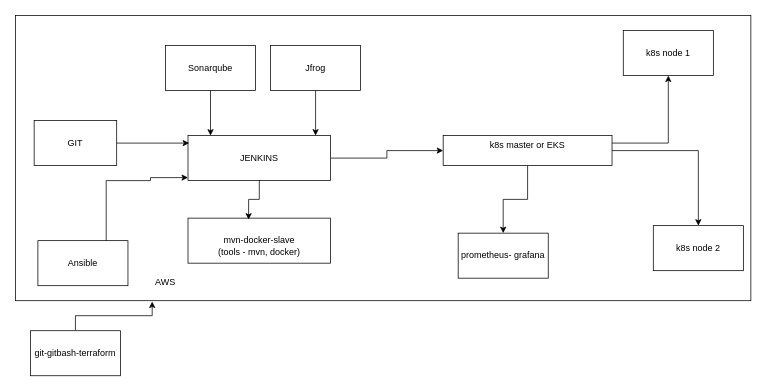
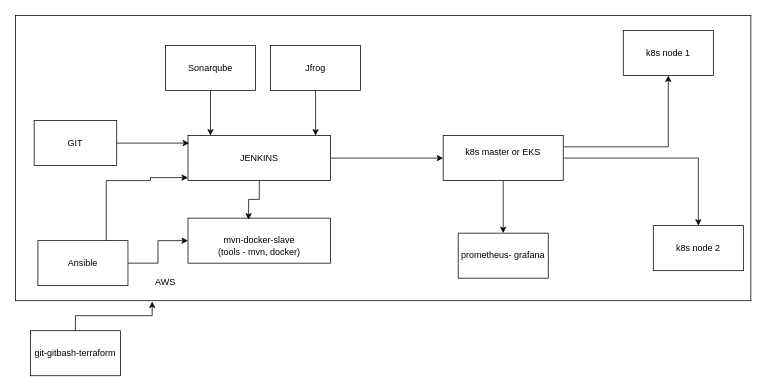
node "k8s master or EKS": size 169x30 -> 120x45
edge "Ansible" -> "mvn-docker-slave (tools - mvn, docker)": added
